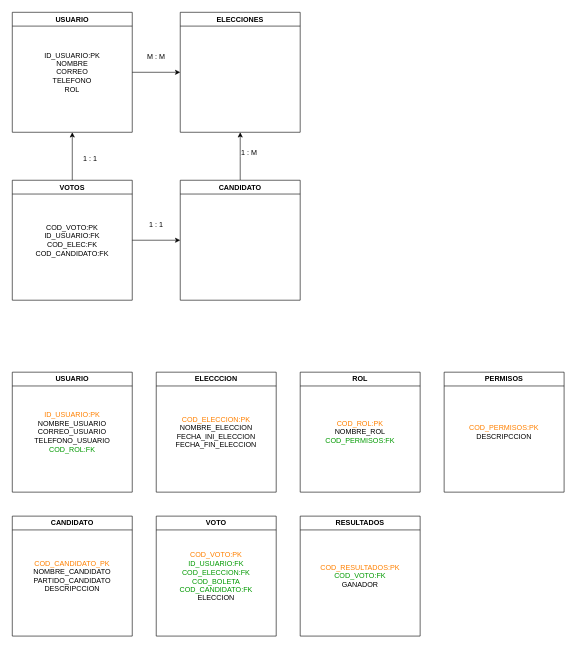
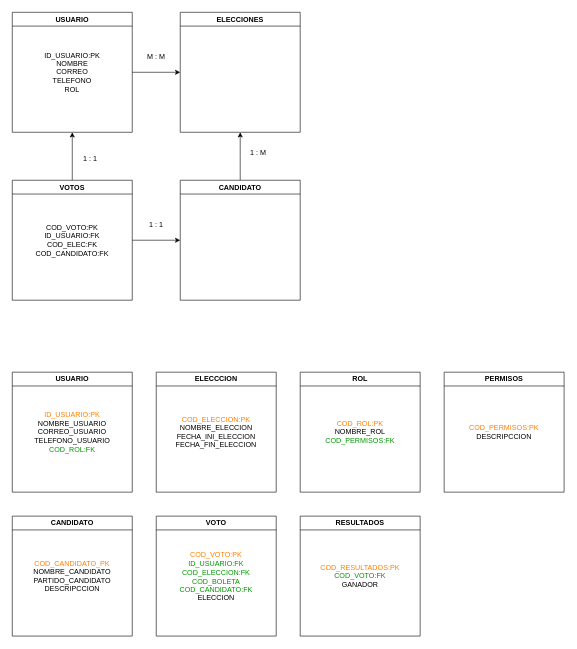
node "1 : M": moved (249, 153) -> (258, 153)
